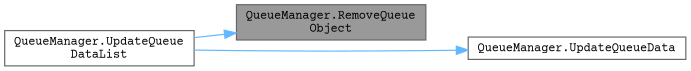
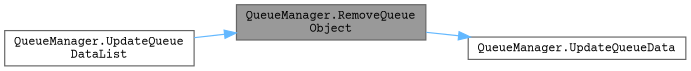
edge "QueueManager.UpdateQueue DataList" -> "QueueManager.UpdateQueueData": now "QueueManager.RemoveQueue Object" -> "QueueManager.UpdateQueueData"
